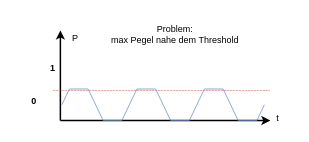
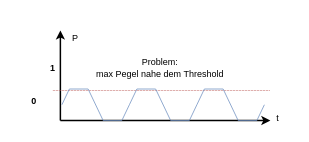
node "Problem: max Pegel nahe dem Threshold": moved (175, 34) -> (160, 68)
